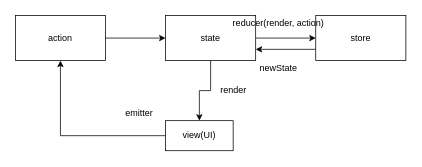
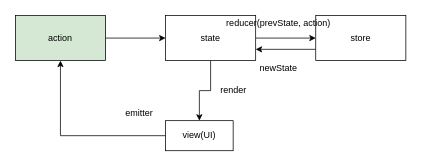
node "reducer(render, action)": label "reducer(render, action)" -> "reducer(prevState, action)"
node "action": fillcolor #ffffff -> #d5e8d4
